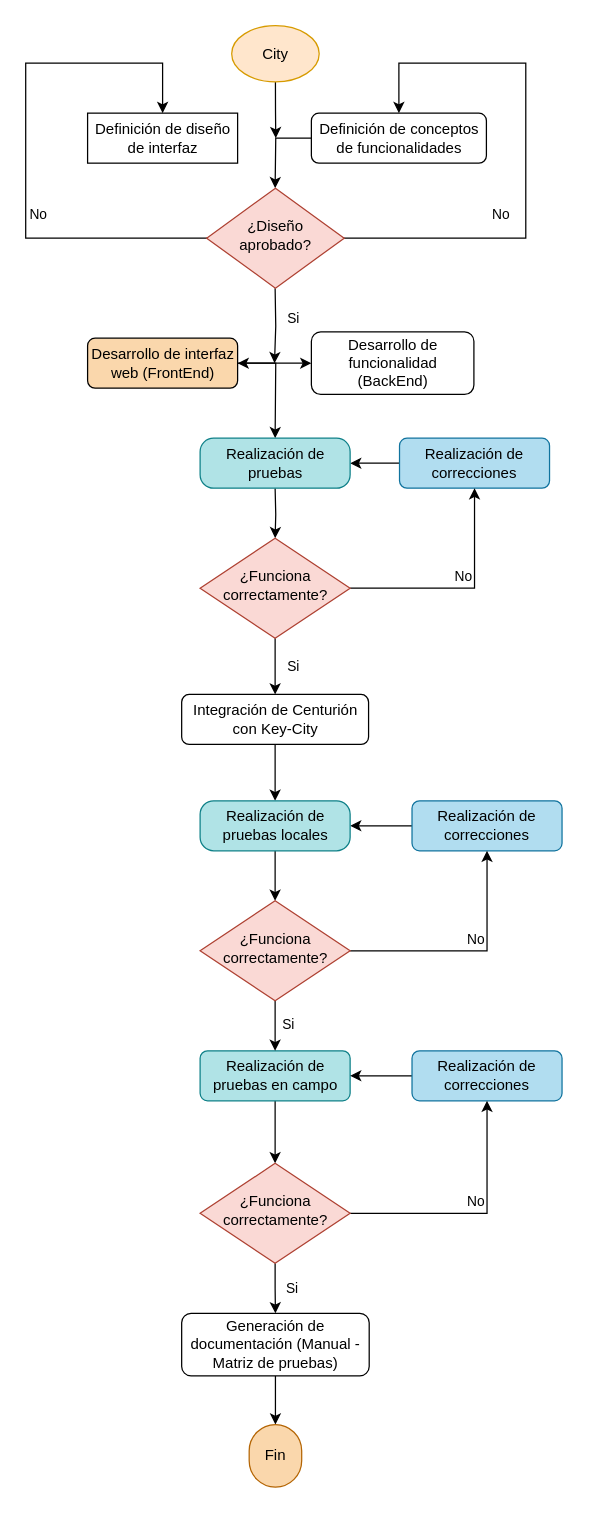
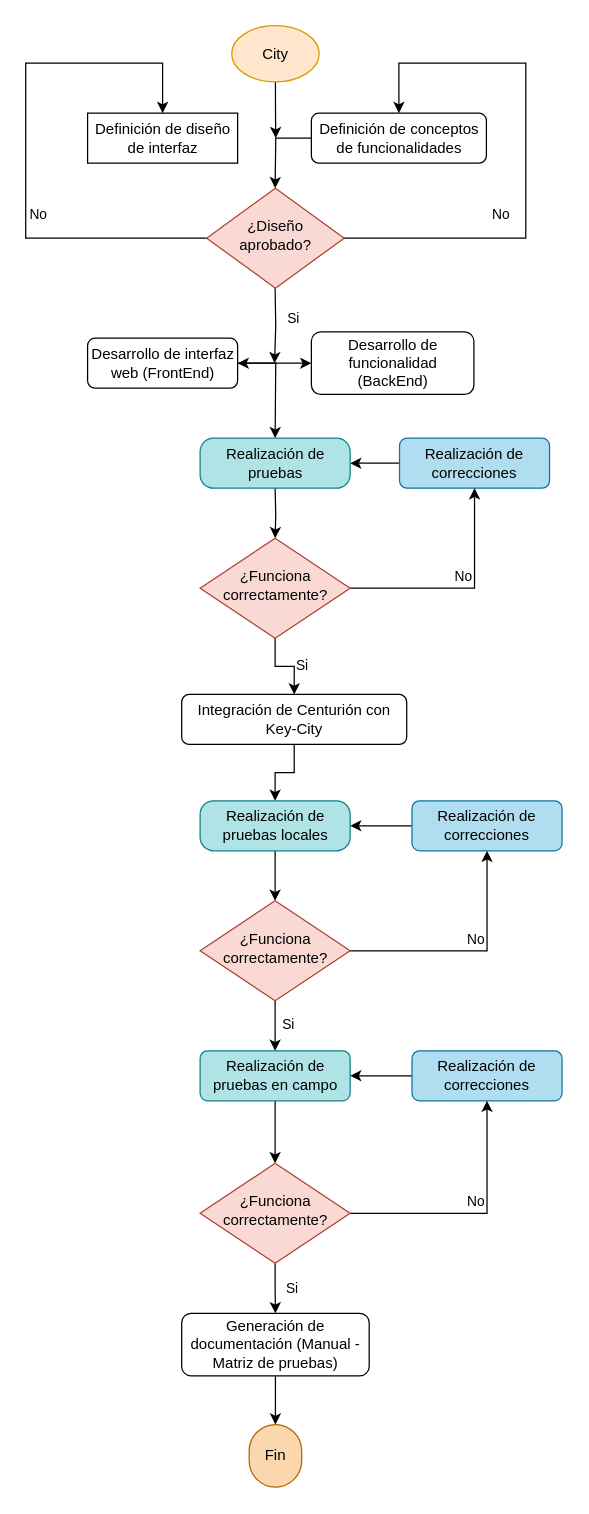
node "Desarrollo de interfaz web (FrontEnd)": fillcolor #fad7ac -> #ffffff
node "Integración de Centurión con Key-City": size 187x50 -> 225x50
